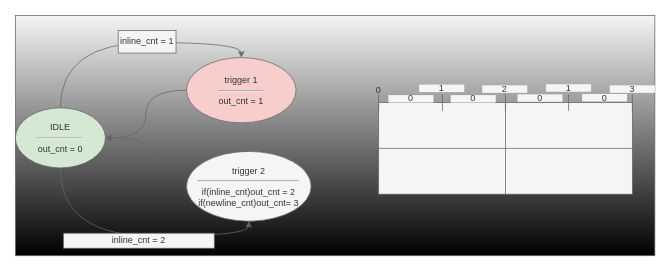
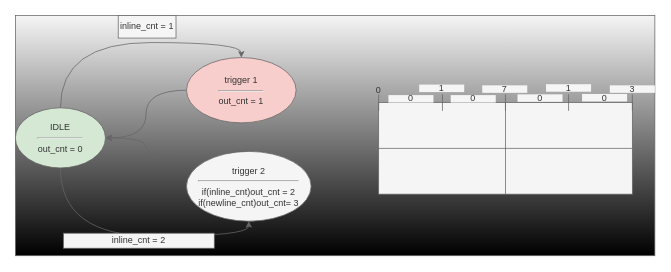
node "inline_cnt = 1": moved (147, 42) -> (147, 27)
node "2": label "2" -> "7"
